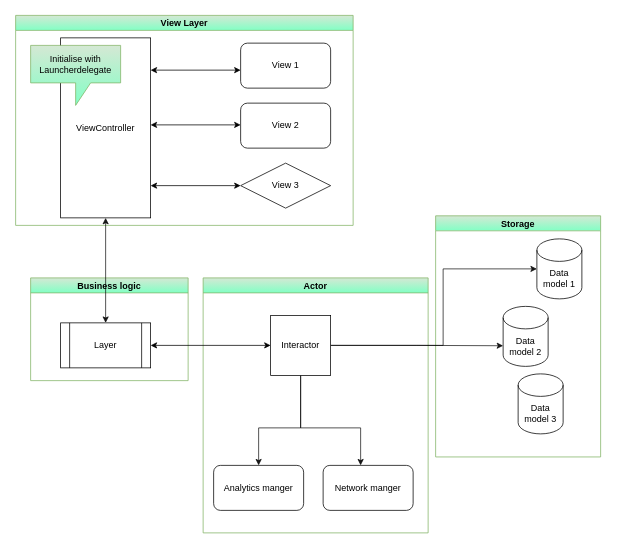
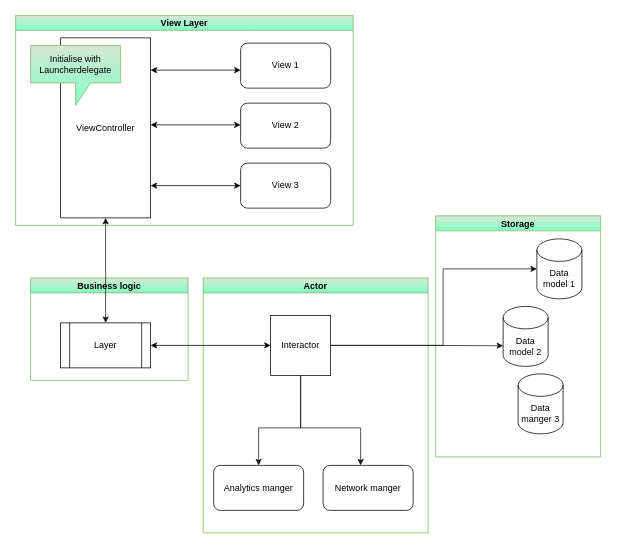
node "View 3": shape diamond -> rounded rectangle
node "Data model 3": label "Data model 3" -> "Data manger 3"
